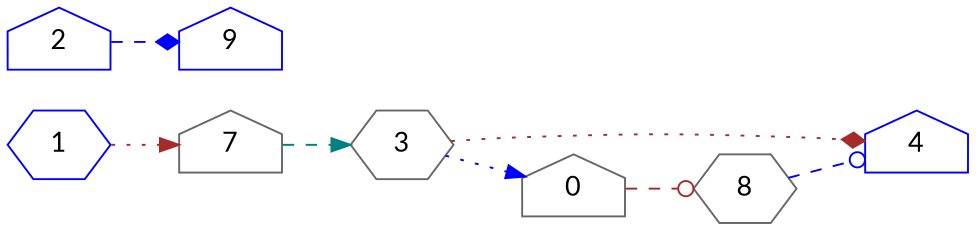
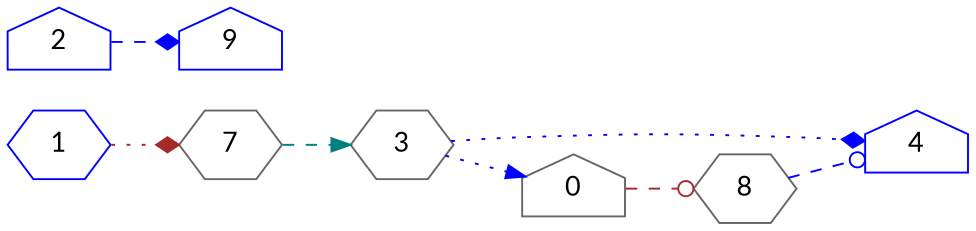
edge "3" -> "4": color brown -> blue
edge "1" -> "7": arrowhead normal -> diamond
node "7": shape house -> hexagon
